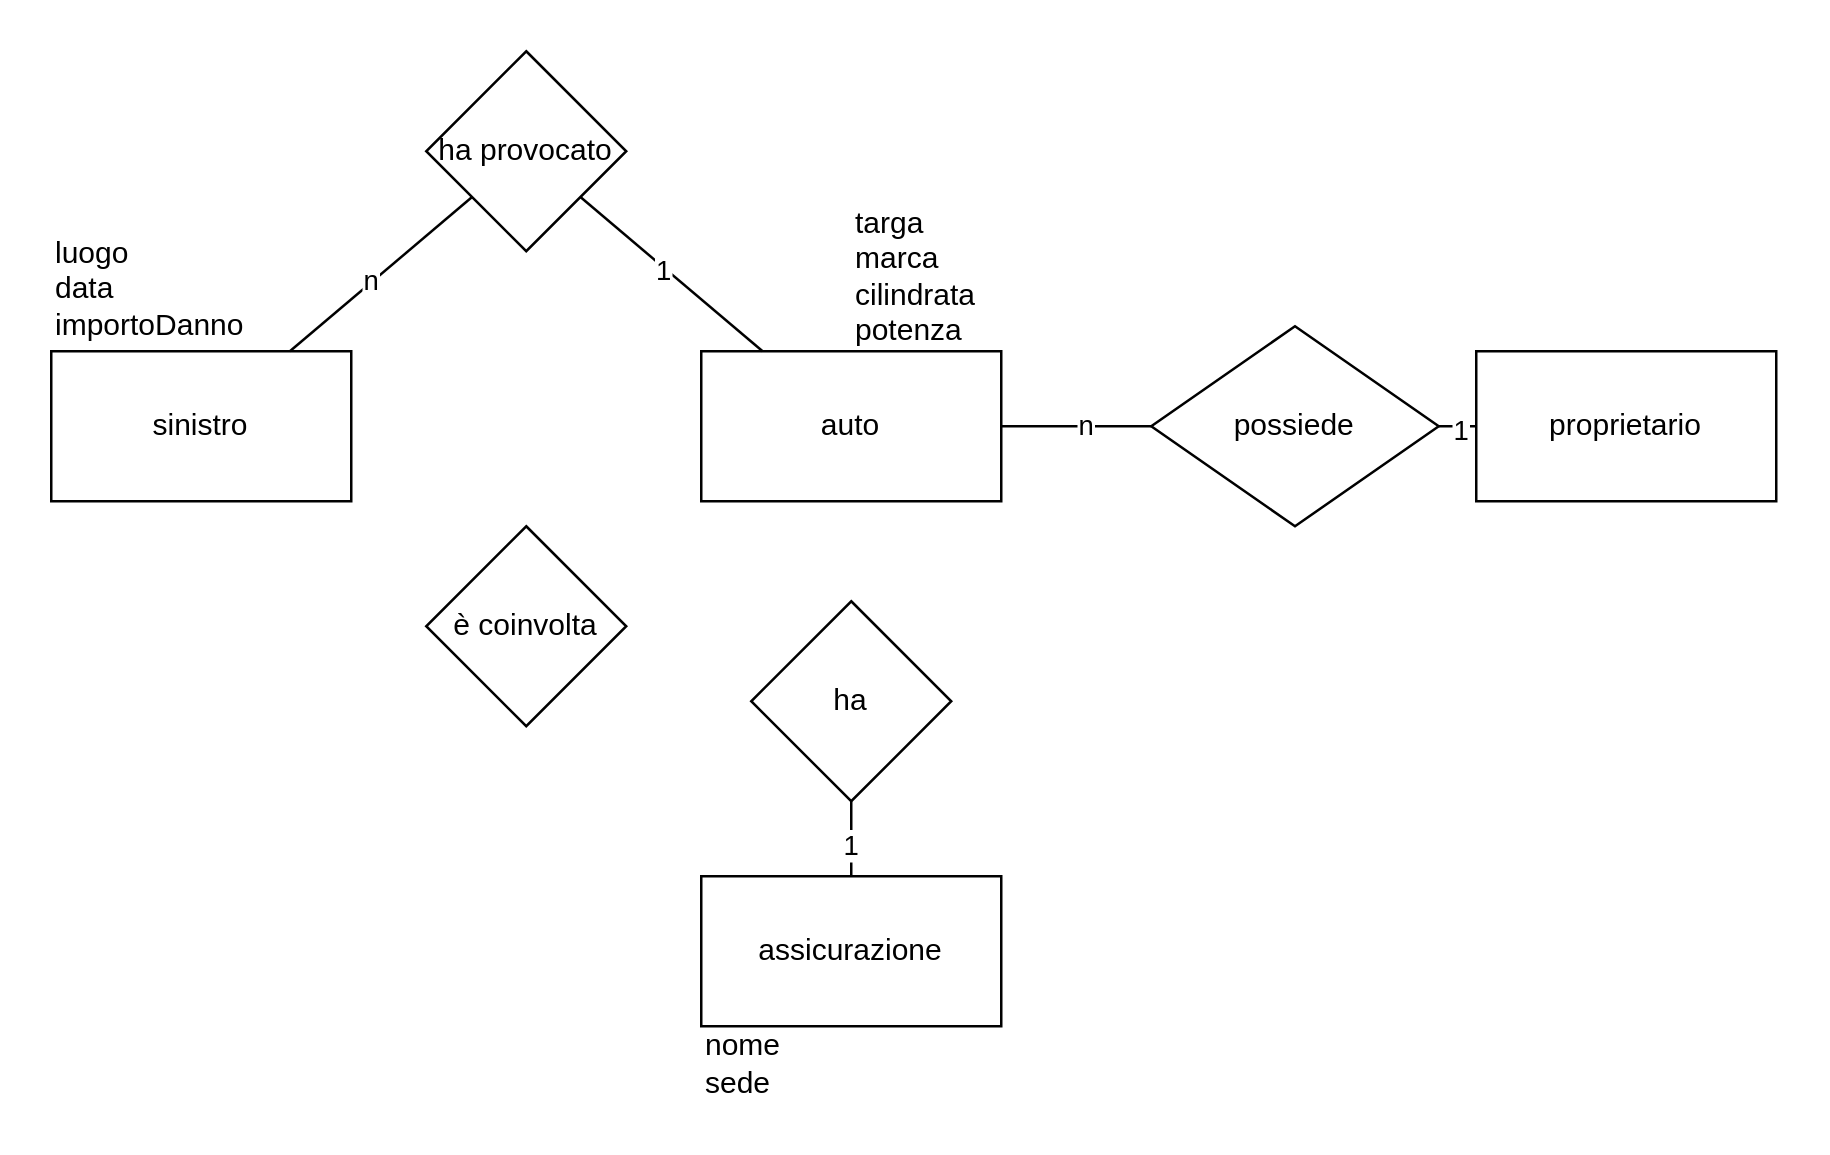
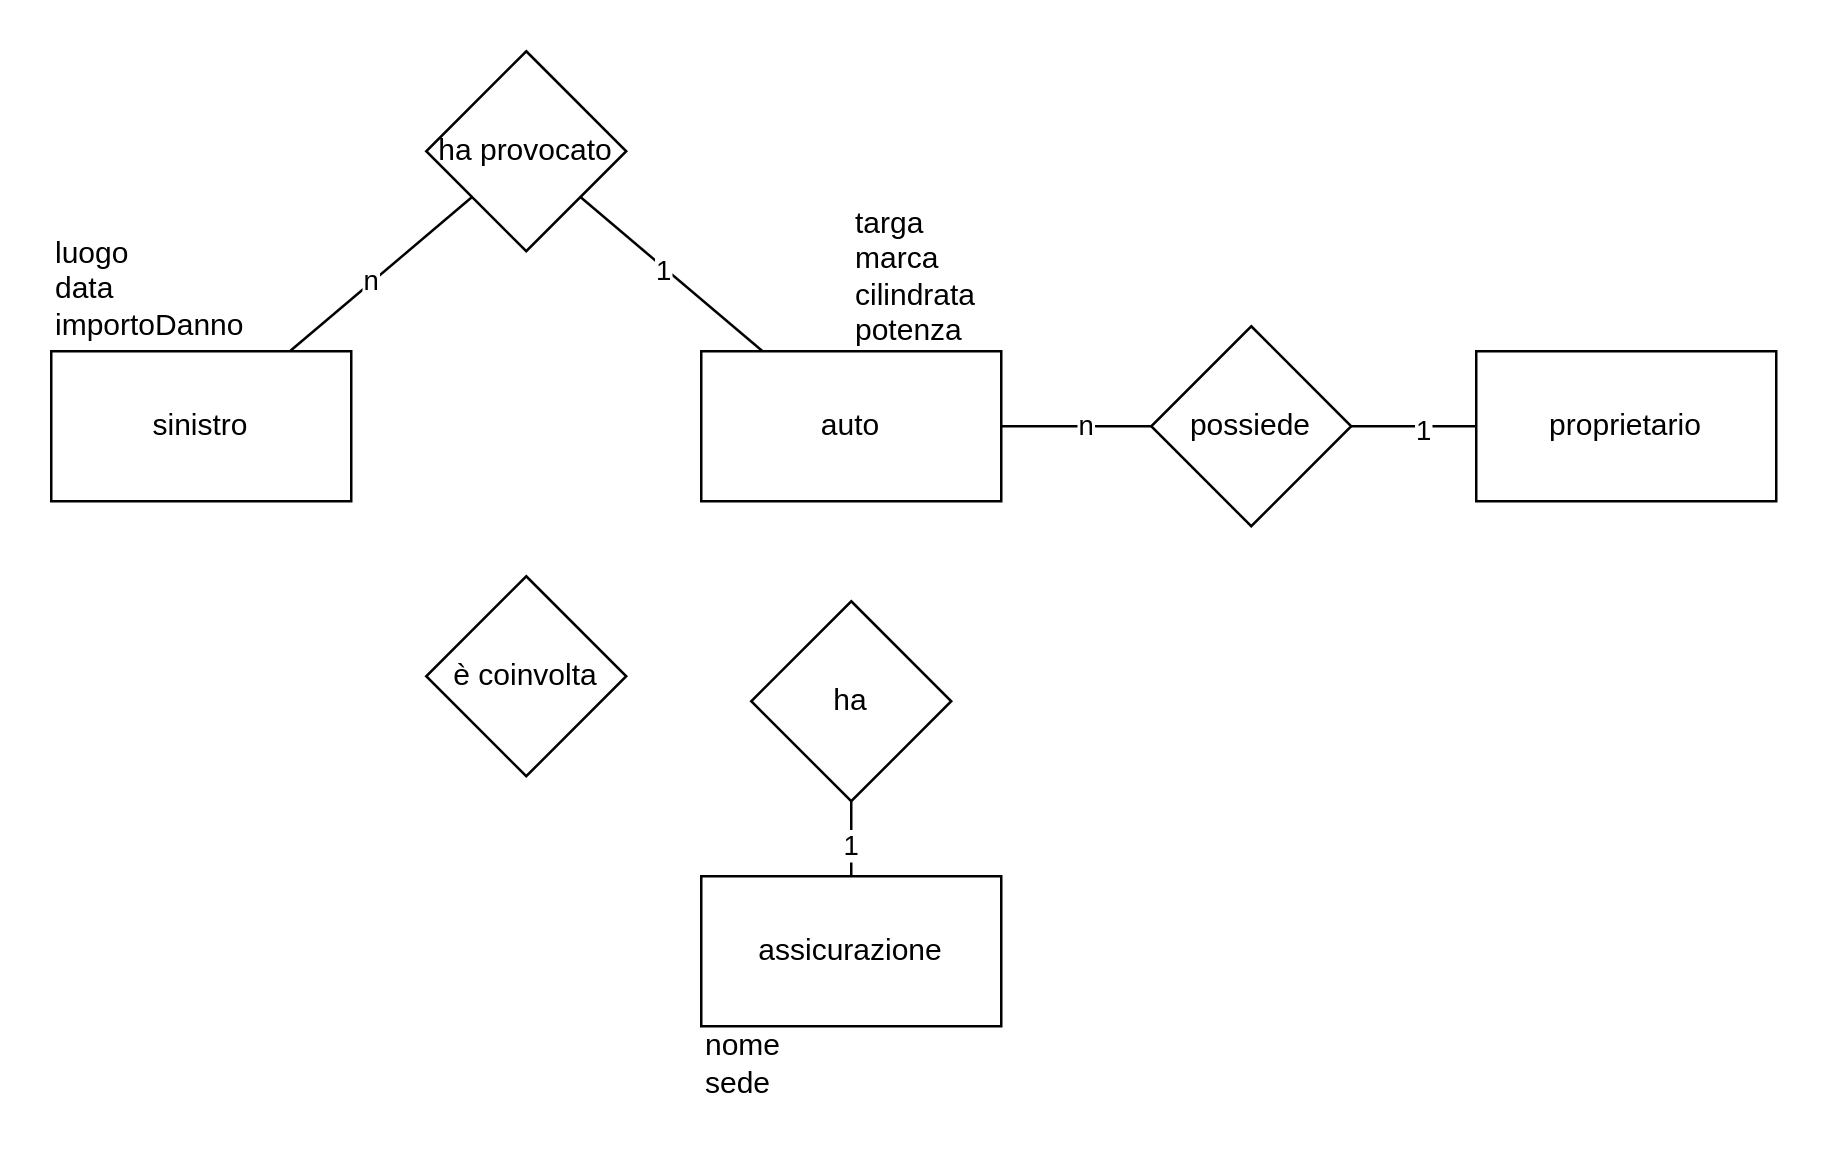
node "possiede": size 288x200 -> 200x200
node "è coinvolta": moved (526, 626) -> (526, 676)
